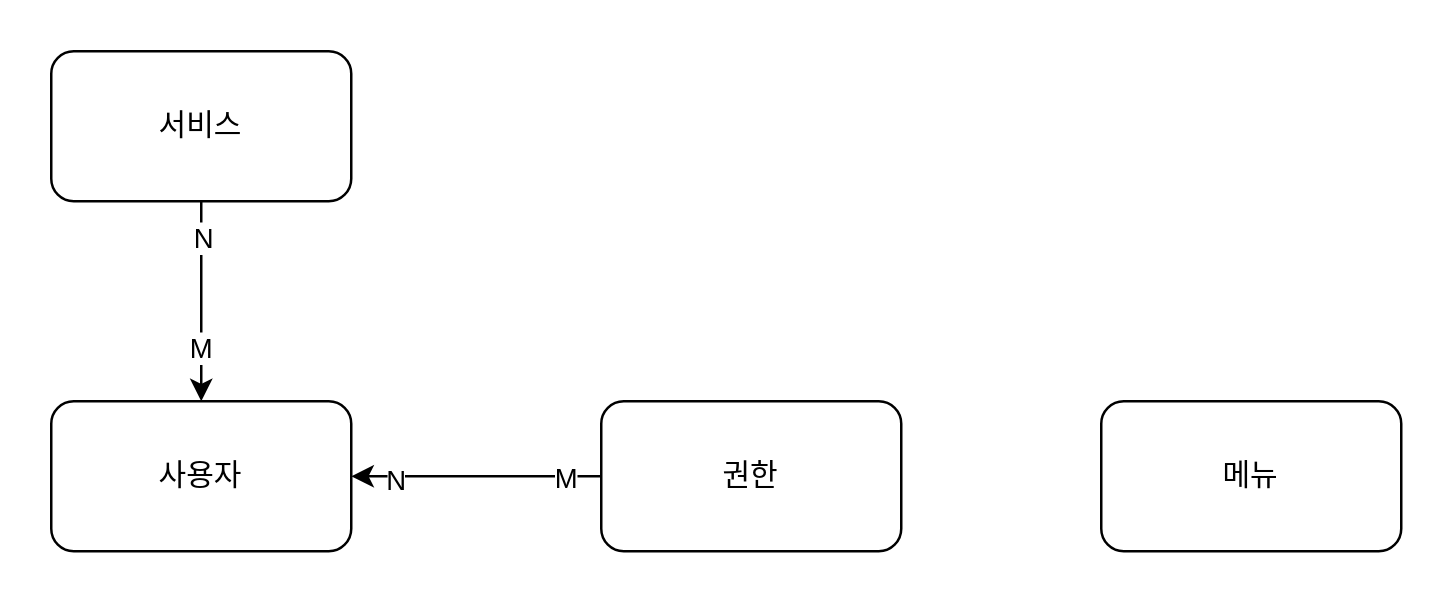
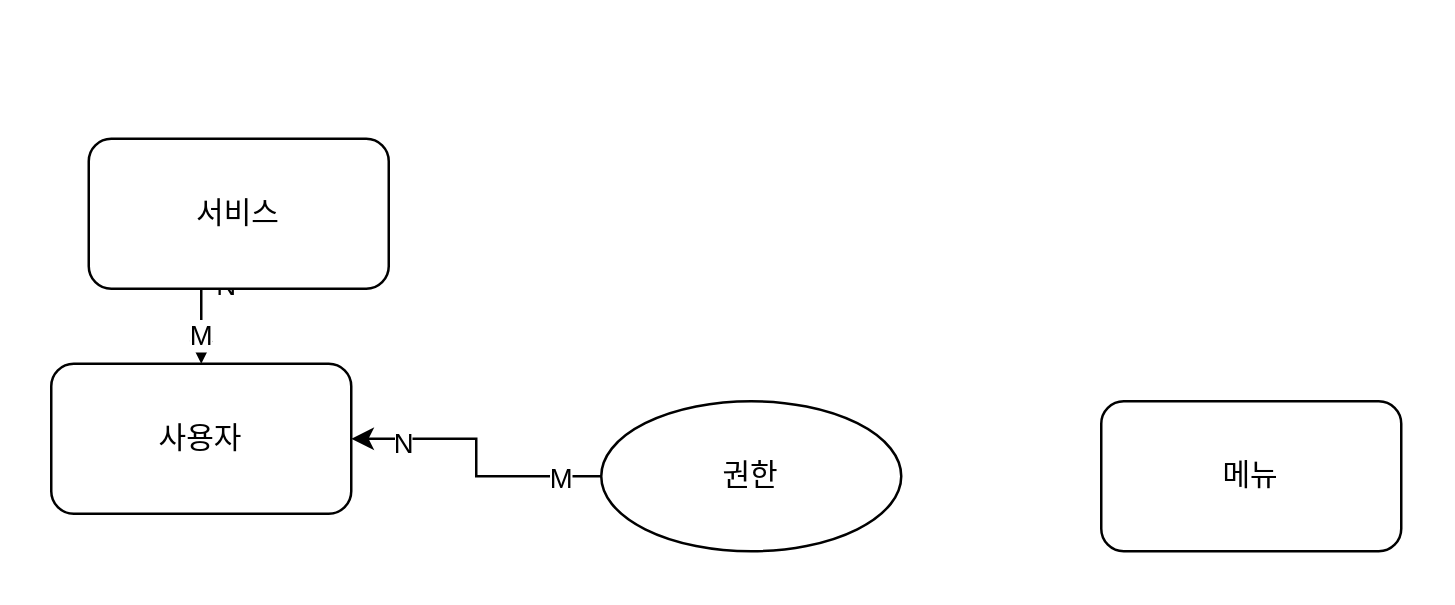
node "서비스": moved (201, 126) -> (239, 214)
node "사용자": moved (201, 476) -> (201, 439)
node "권한": shape rounded rectangle -> ellipse
